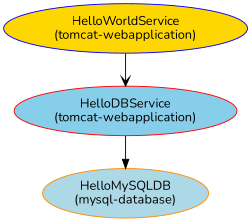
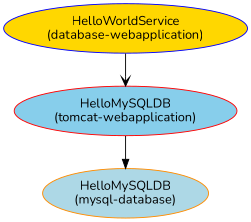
node "HelloWorldService (tomcat-webapplication)": label "HelloWorldService (tomcat-webapplication)" -> "HelloWorldService (database-webapplication)"
node "HelloDBService (tomcat-webapplication)": label "HelloDBService (tomcat-webapplication)" -> "HelloMySQLDB (tomcat-webapplication)"
